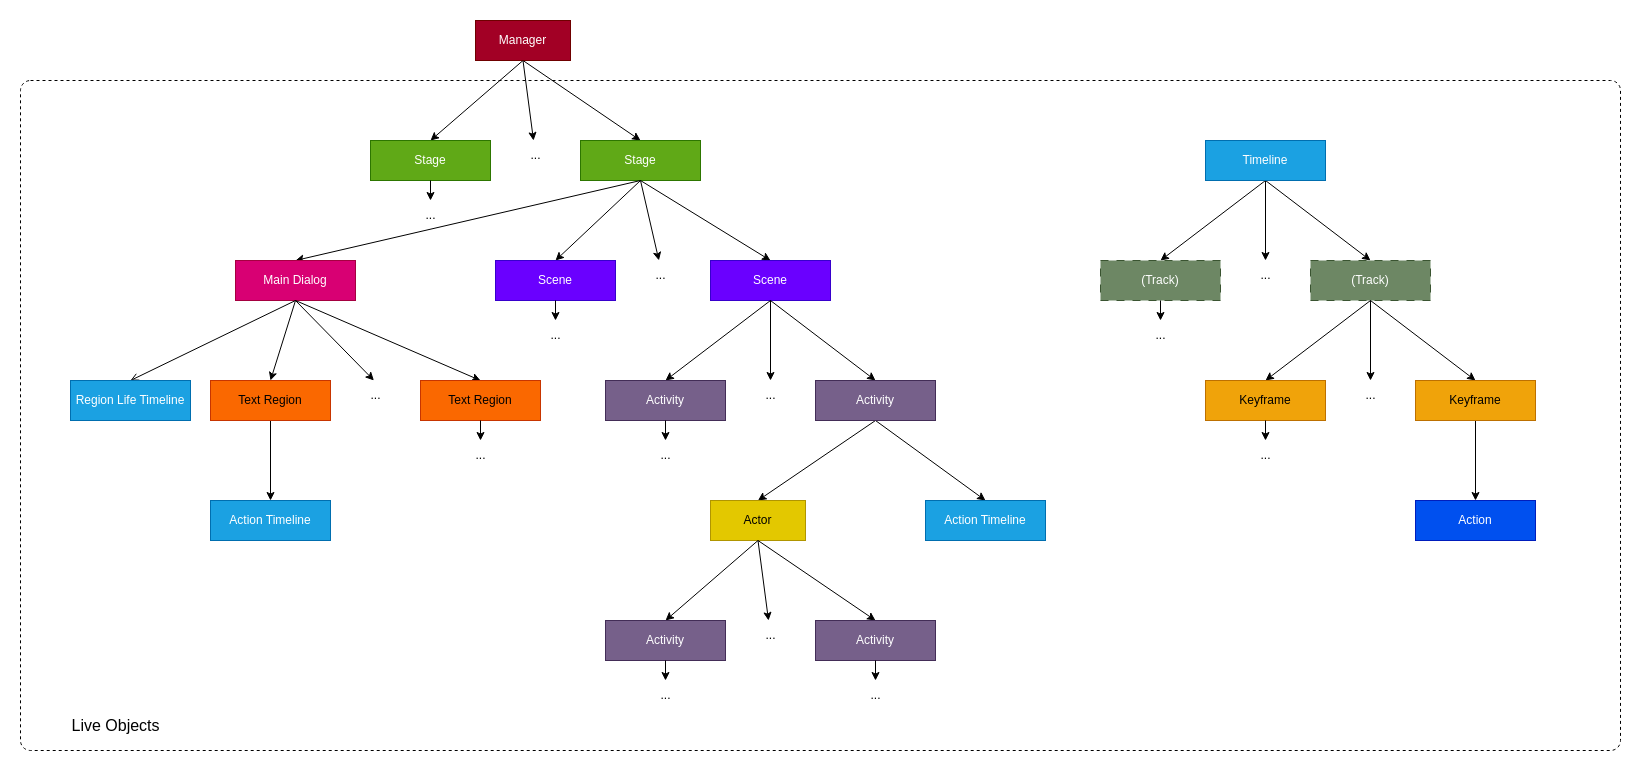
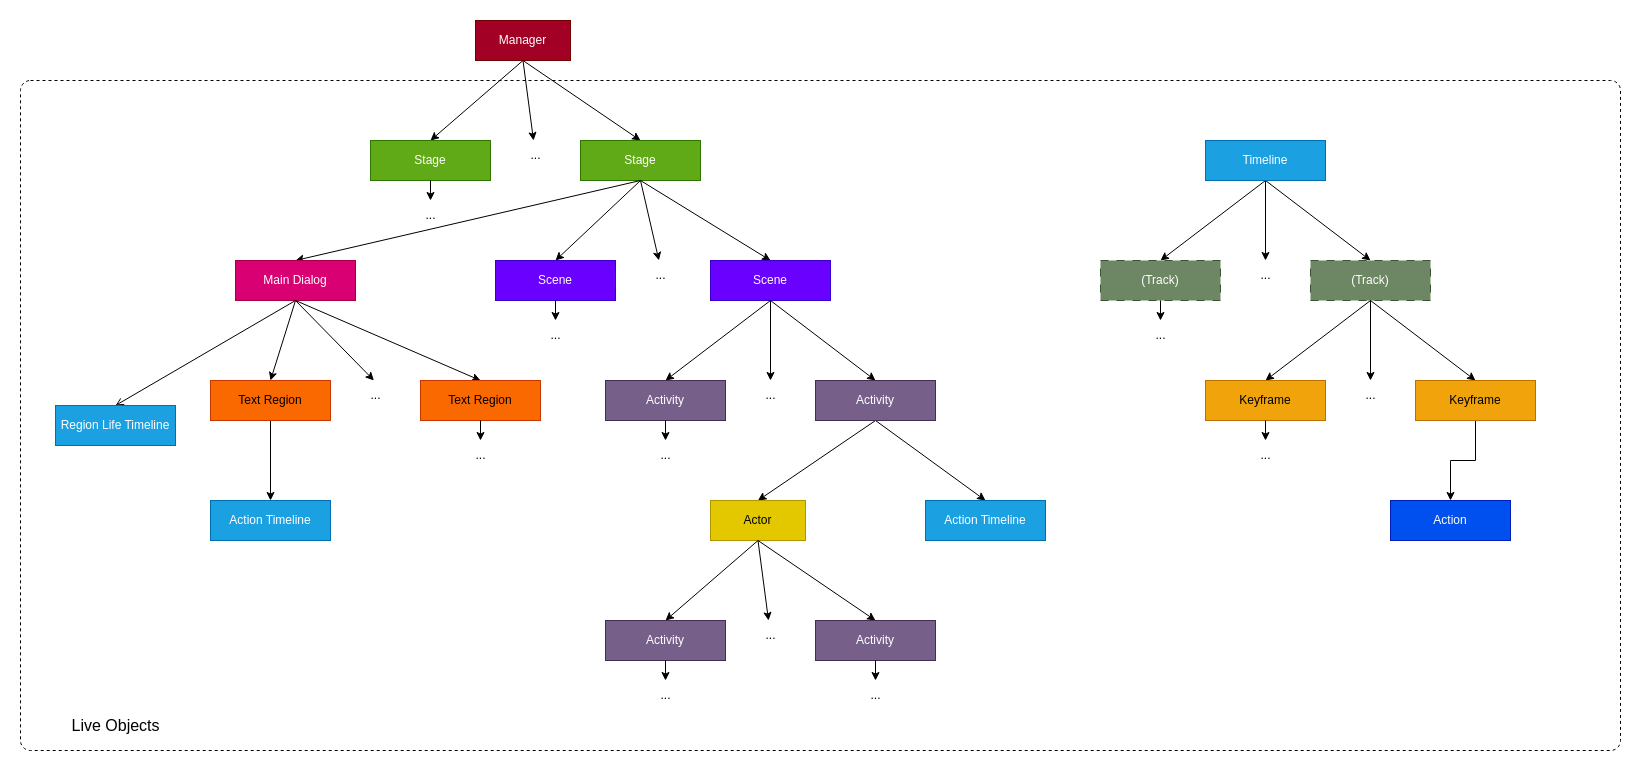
node "Region Life Timeline": moved (131, 401) -> (116, 426)
node "Action": moved (1476, 521) -> (1451, 521)
